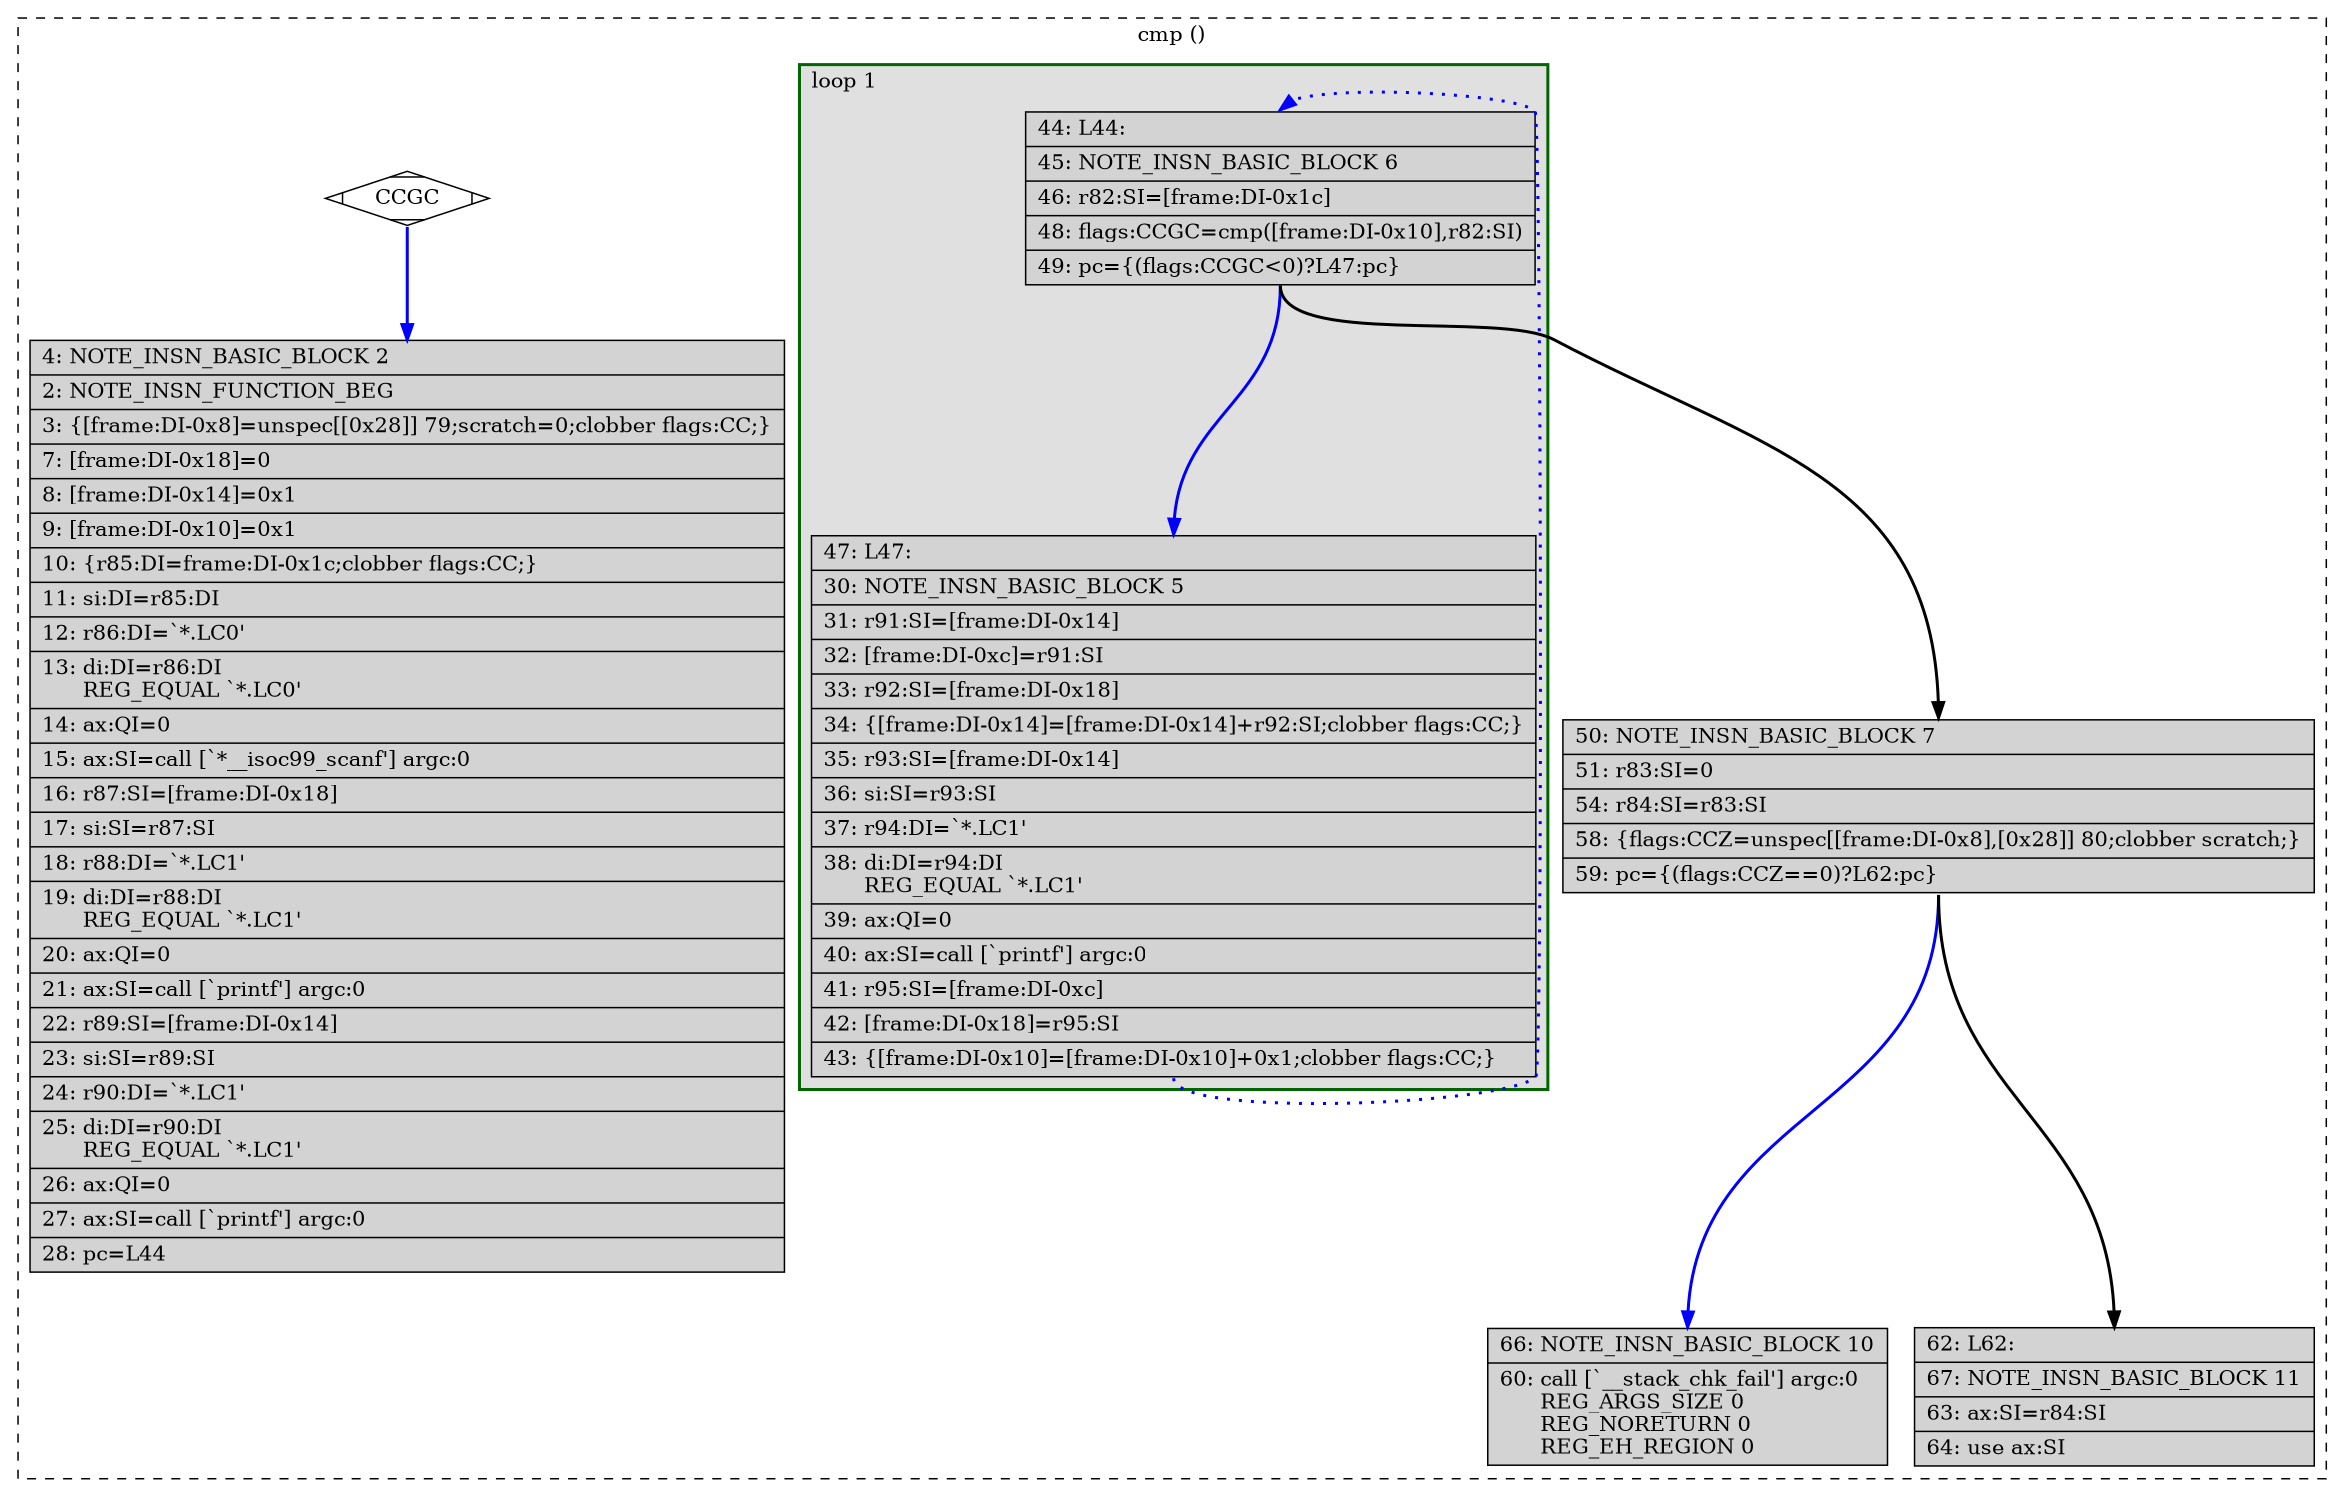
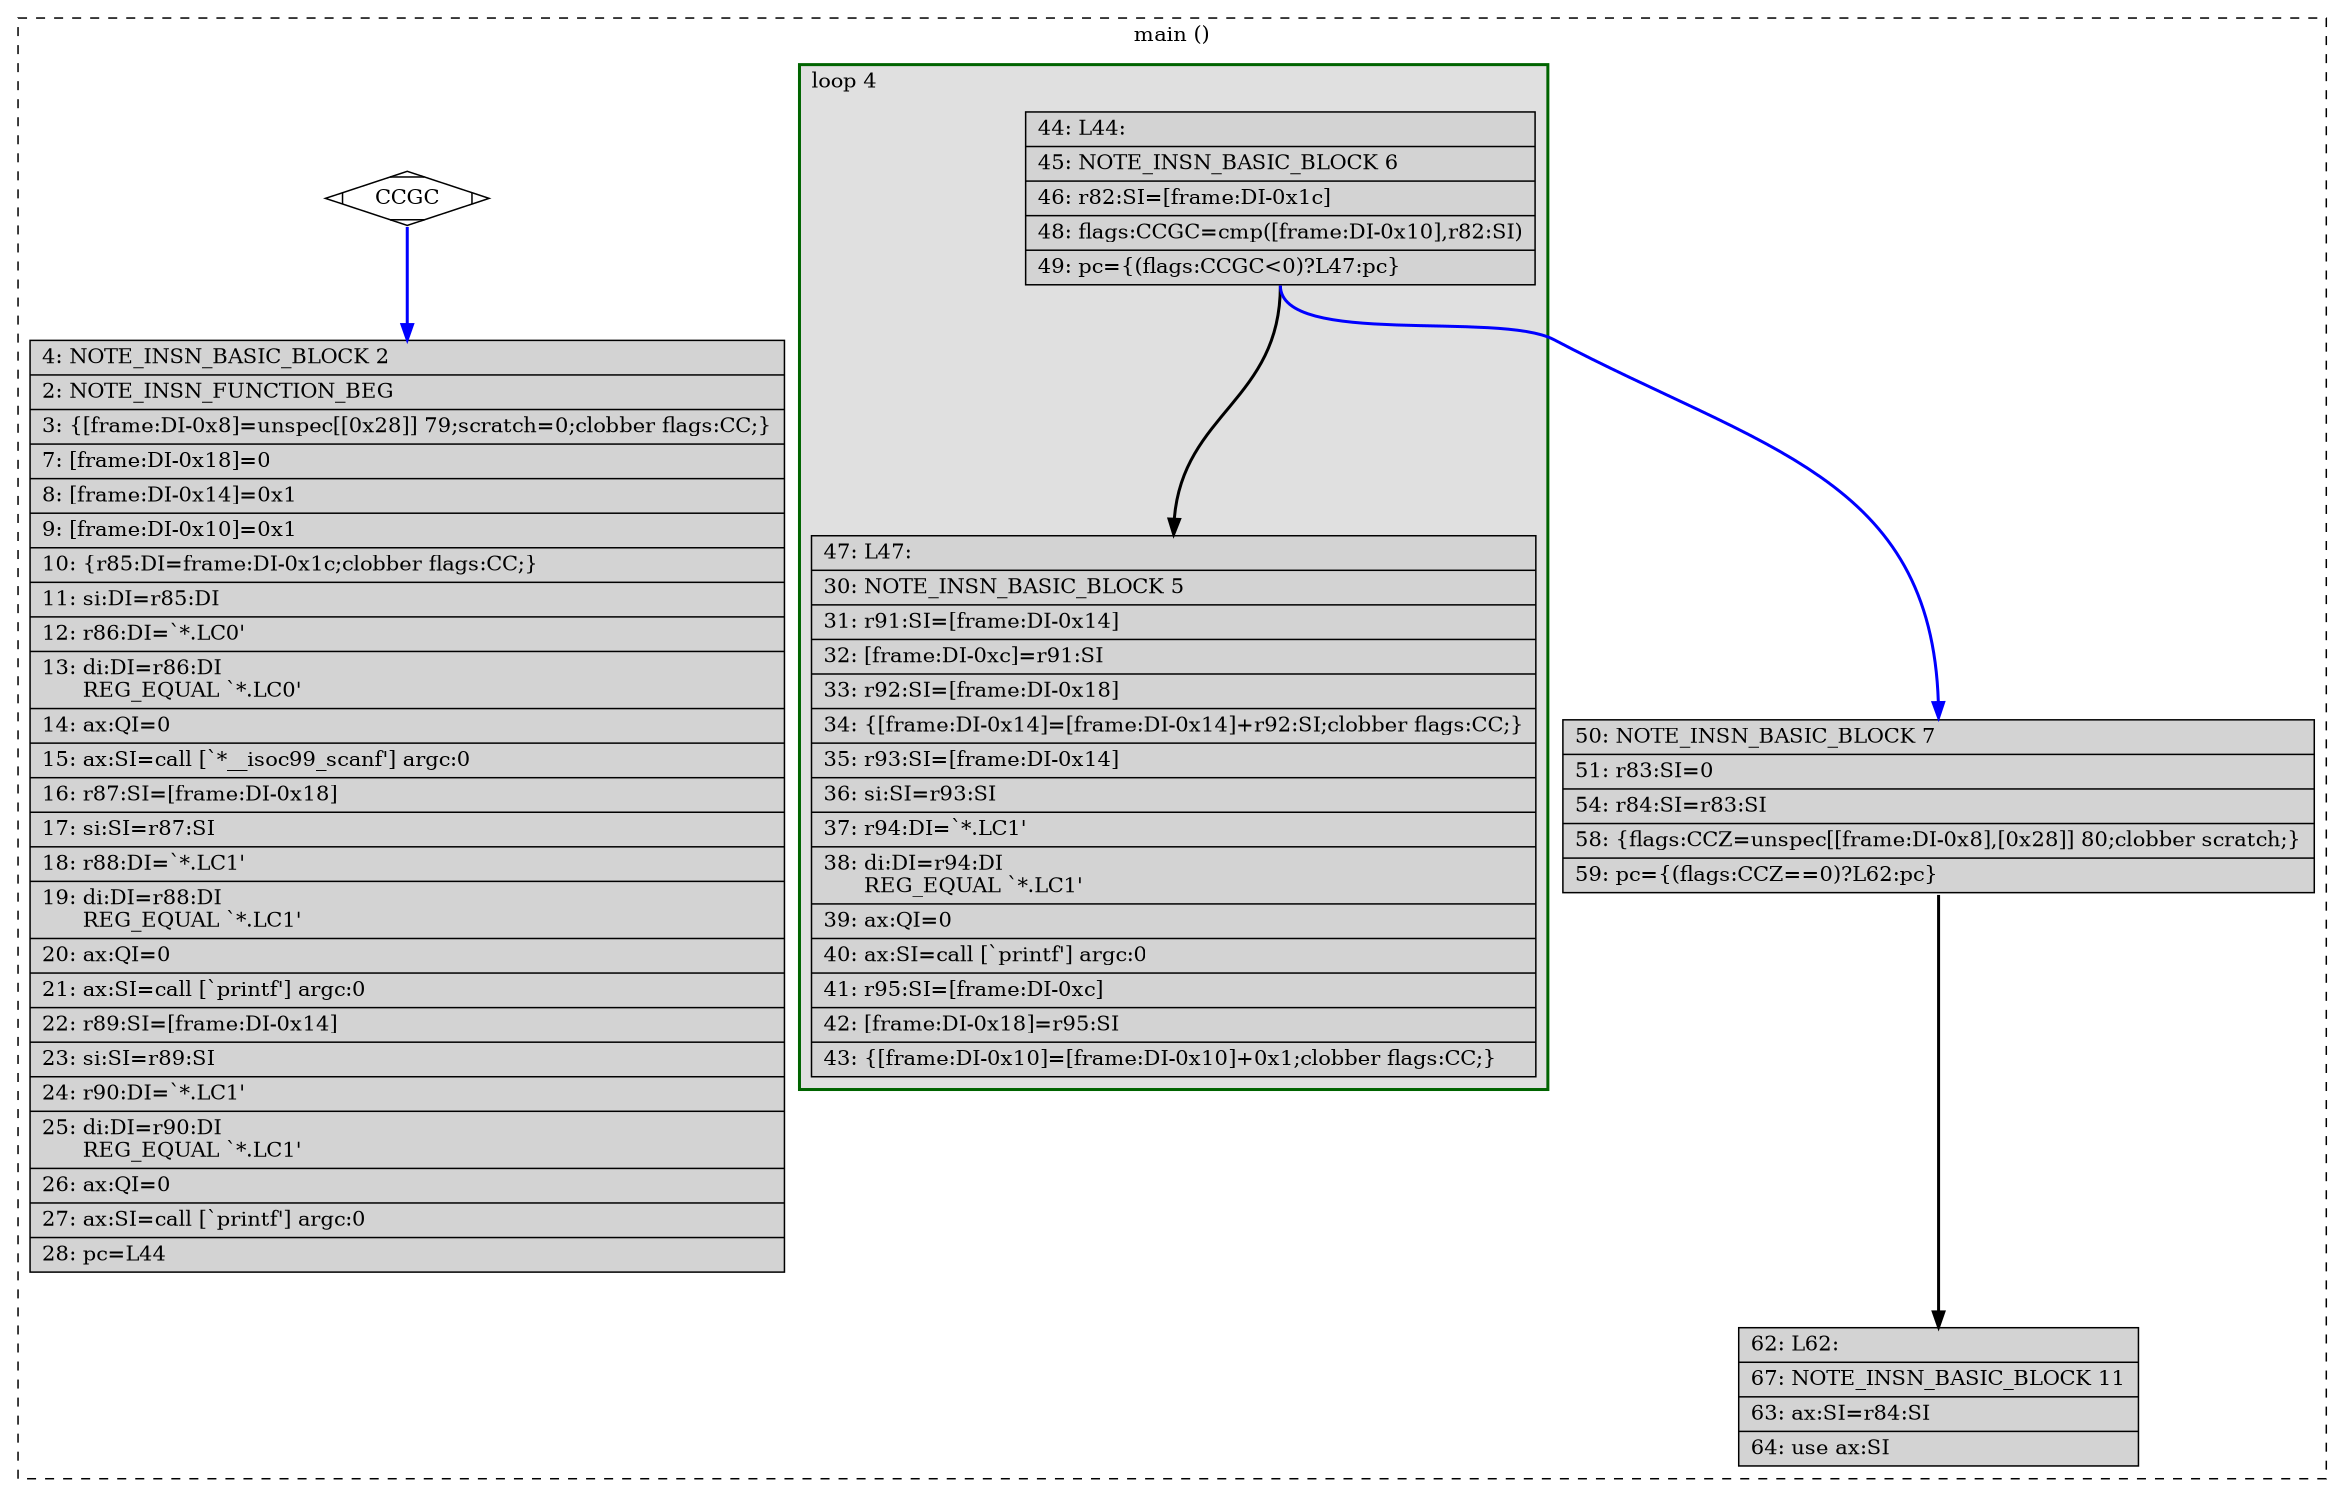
cluster "cmp ()": label "cmp ()" -> "main ()"
cluster "loop 1": label "loop 1" -> "loop 4"
edge "44: L44:" -> "50: NOTE_INSN_BASIC_BLOCK 7": color black -> blue
edge "44: L44:" -> "47: L47:": color blue -> black
edge "47: L47:" -> "44: L44:": removed
node "66: NOTE_INSN_BASIC_BLOCK 10": removed
